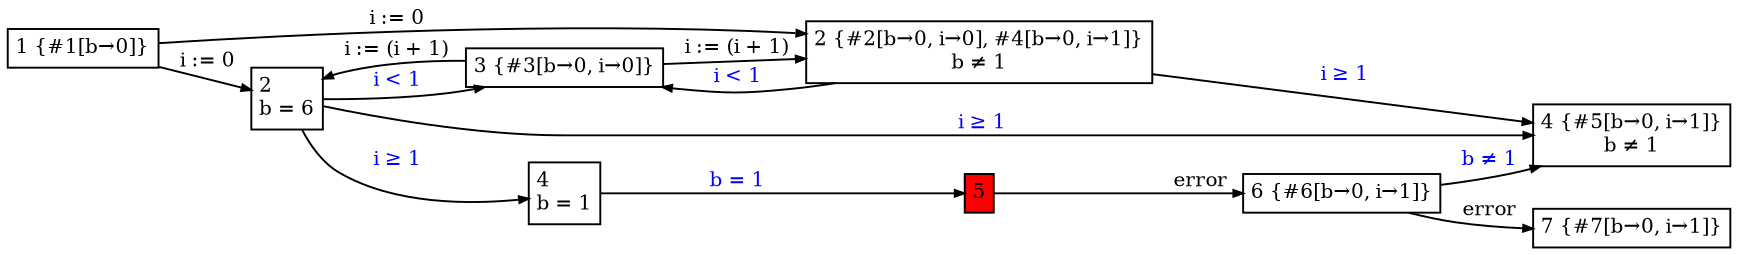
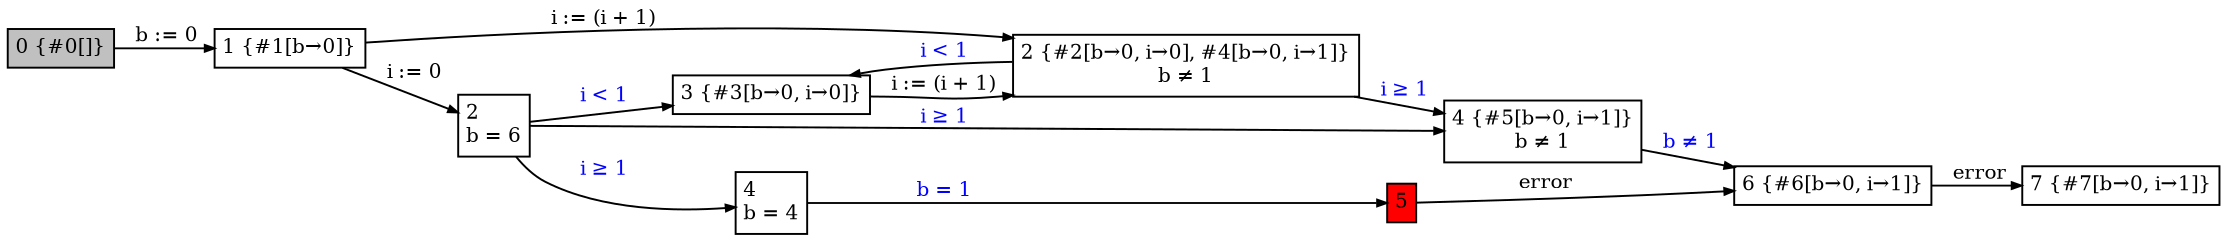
edge "1 {#1[b→0]}" -> "2 {#2[b→0, i→0], #4[b→0, i→1]} b ≠ 1": label " i := 0" -> " i := (i + 1)"
node "0 {#0[]}": added
edge "3 {#3[b→0, i→0]}" -> "2 b = 6": removed, label "i := (i + 1)"
edge "6 {#6[b→0, i→1]}" -> "4 {#5[b→0, i→1]} b ≠ 1": reversed
node "4 b = 1": label "4 b = 1" -> "4 b = 4"
